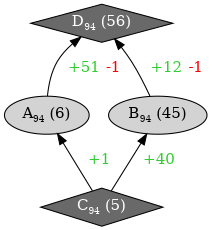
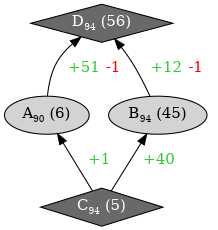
node "A": text "94" -> "90"
